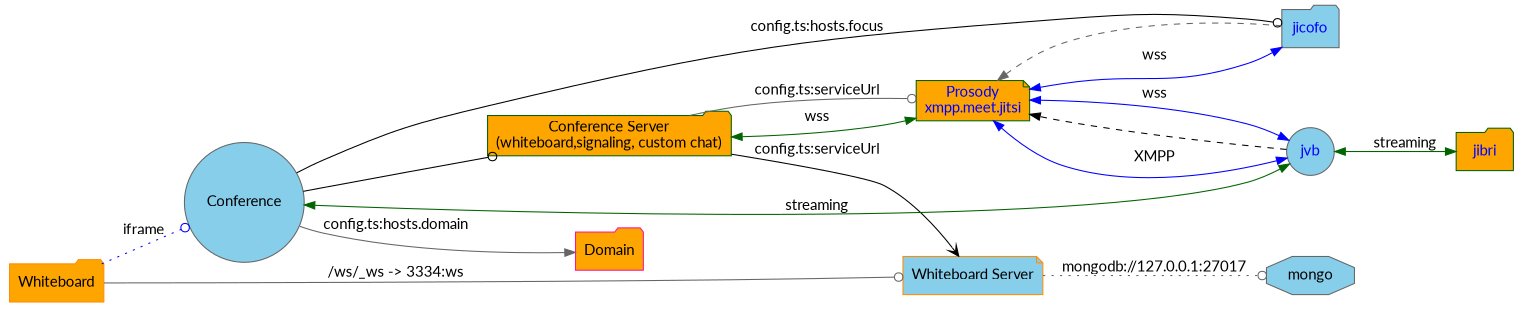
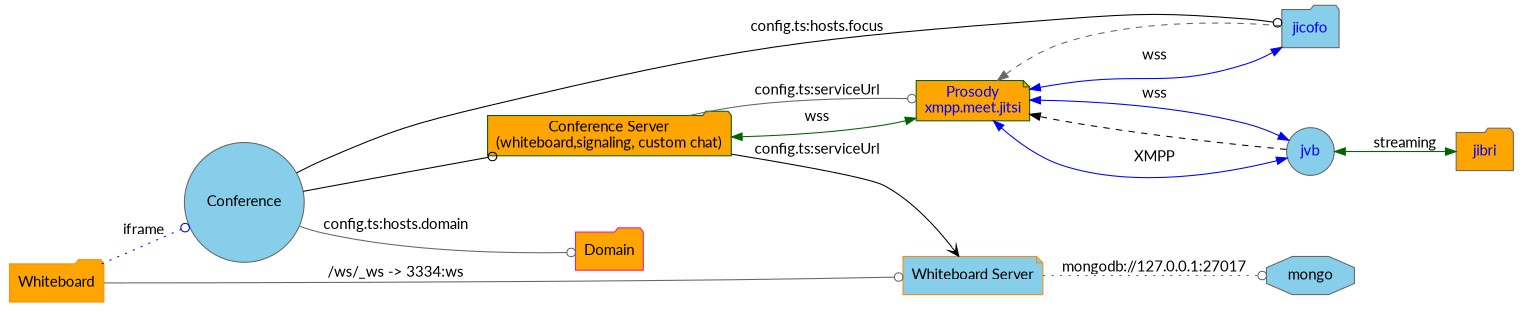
node "jibri": color darkgreen -> gray40
edge "jvb" -- "Conference": removed, label "streaming"
edge "Conference" -> "Domain": arrowhead normal -> odot
